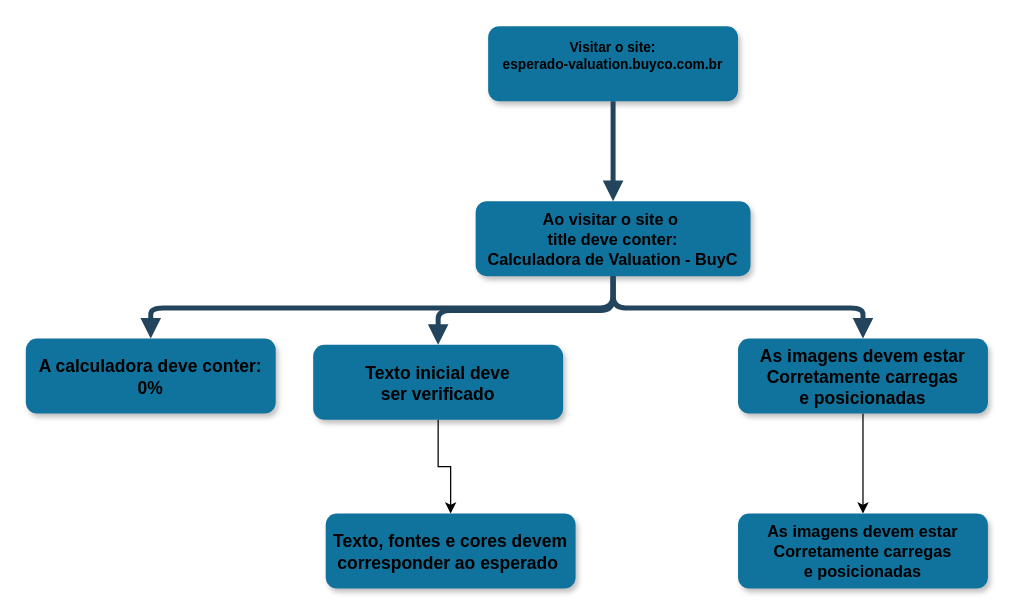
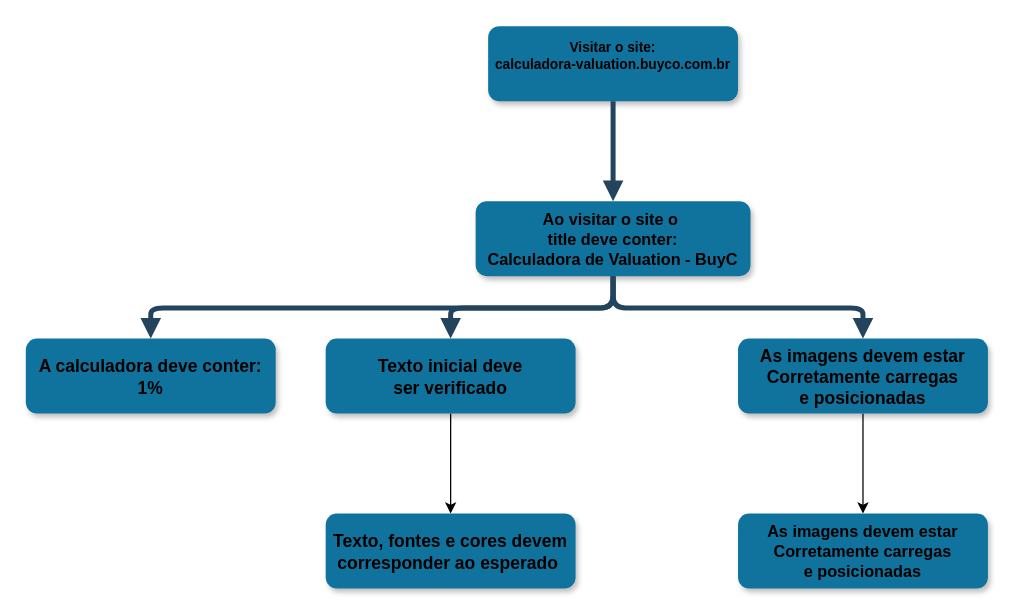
node "Visitar o site: esperado-valuation.buyco.com.br": label "Visitar o site: esperado-valuation.buyco.com.br" -> "Visitar o site: calculadora-valuation.buyco.com.br"
node "A calculadora deve conter: 0%": label "A calculadora deve conter: 0%" -> "A calculadora deve conter: 1%"
node "Texto inicial deve ser verificado": moved (438, 383) -> (451, 376)
